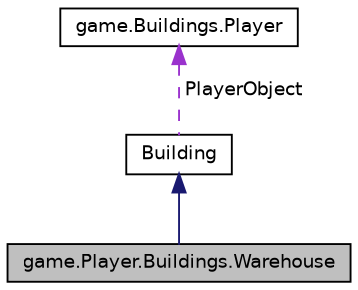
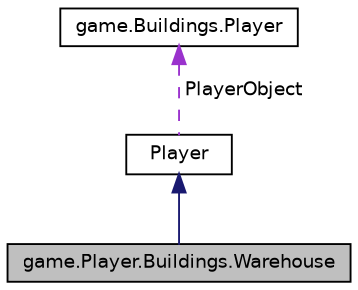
node "Building": label "Building" -> "Player"
